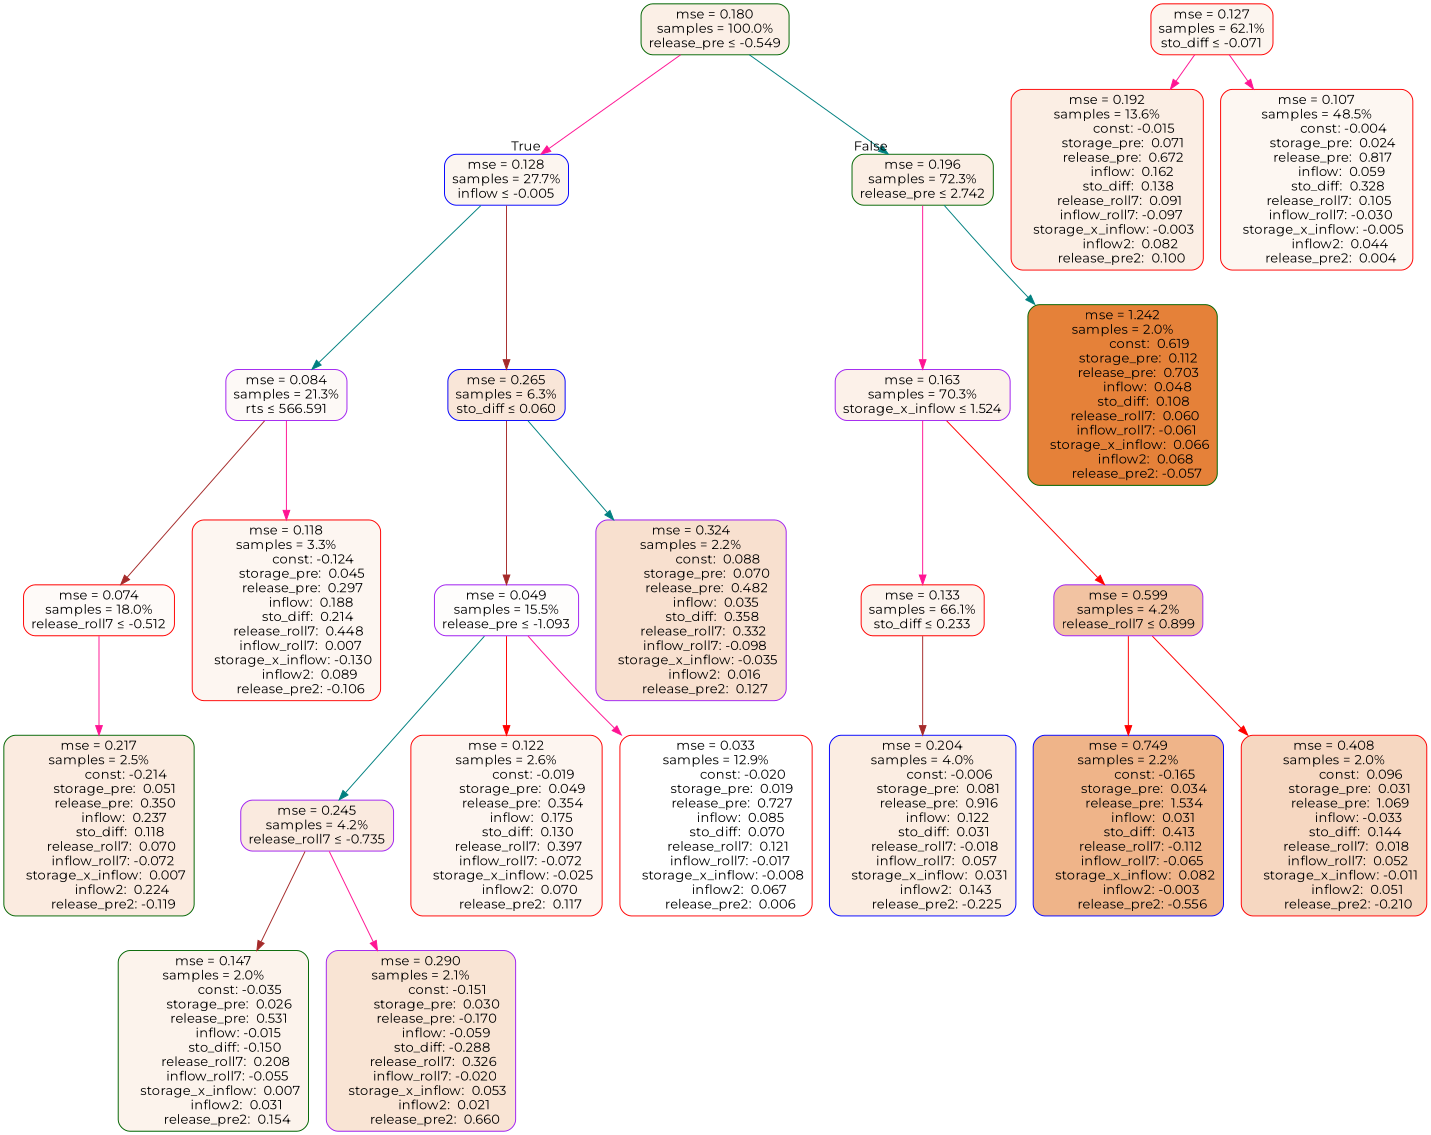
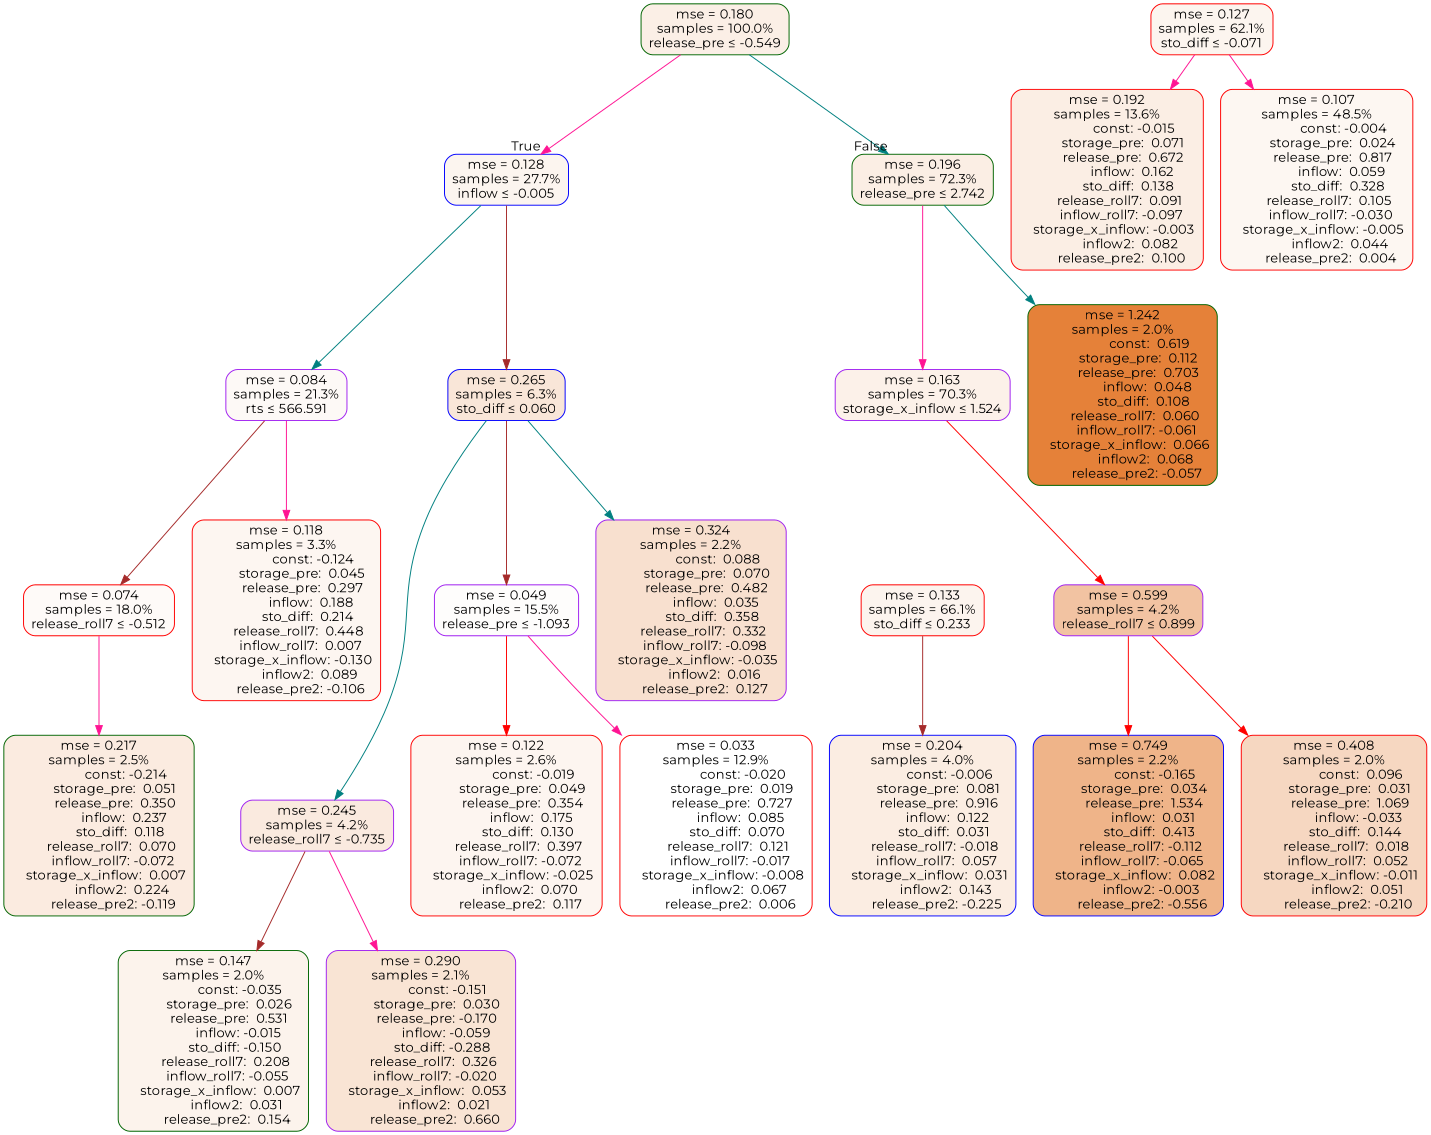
edge "mse = 0.163 samples = 70.3% storage_x_inflow ≤ 1.524" -> "mse = 0.133 samples = 66.1% sto_diff ≤ 0.233": removed
edge "mse = 0.049 samples = 15.5% release_pre ≤ -1.093" -> "mse = 0.245 samples = 4.2% release_roll7 ≤ -0.735": now "mse = 0.265 samples = 6.3% sto_diff ≤ 0.060" -> "mse = 0.245 samples = 4.2% release_roll7 ≤ -0.735"
